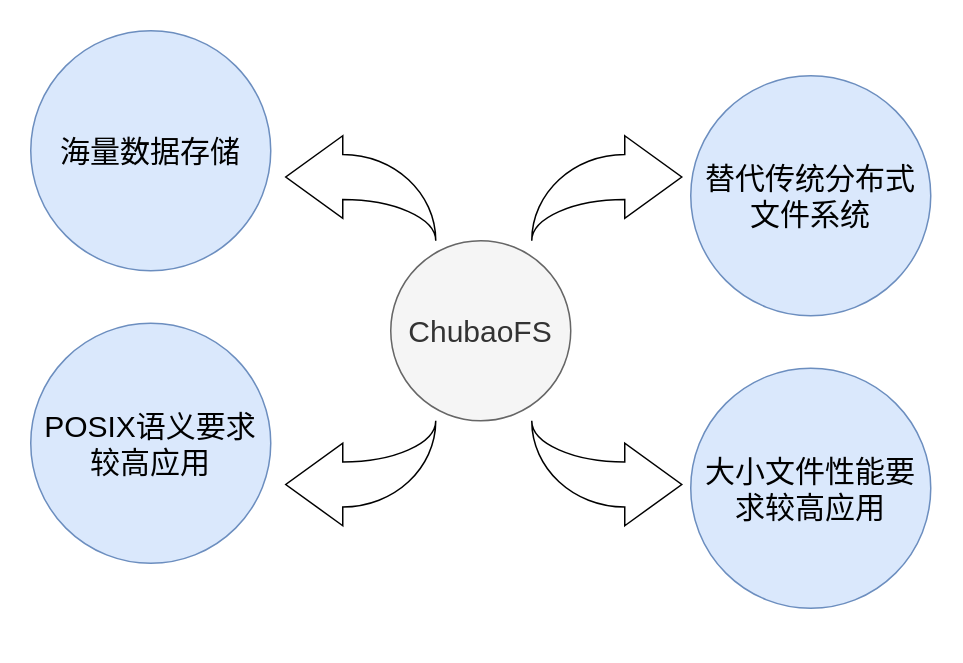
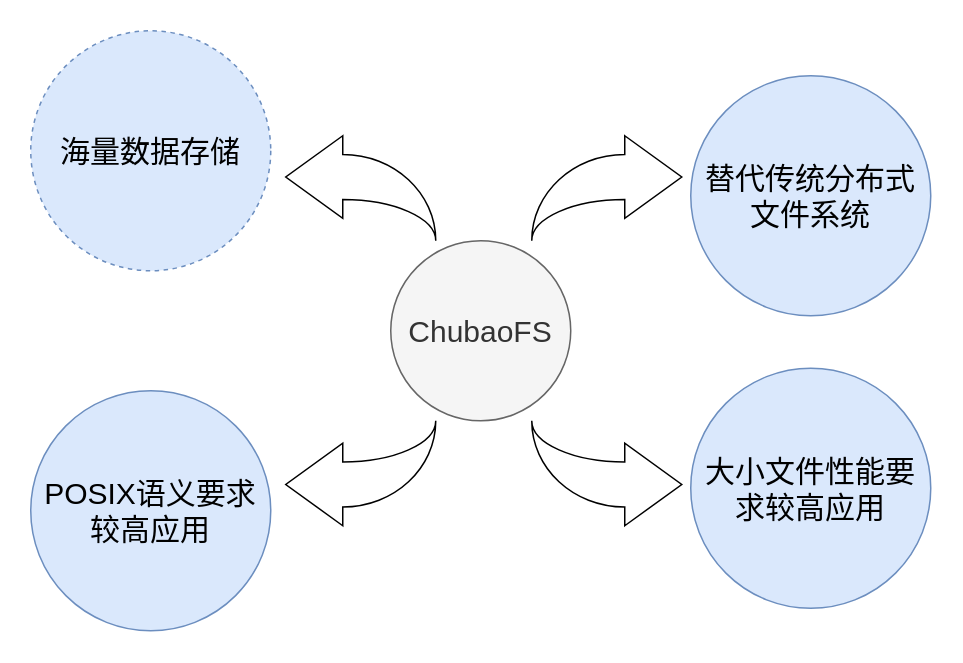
node "海量数据存储": style solid -> dashed
node "POSIX语义要求较高应用": moved (151, 443) -> (151, 511)
